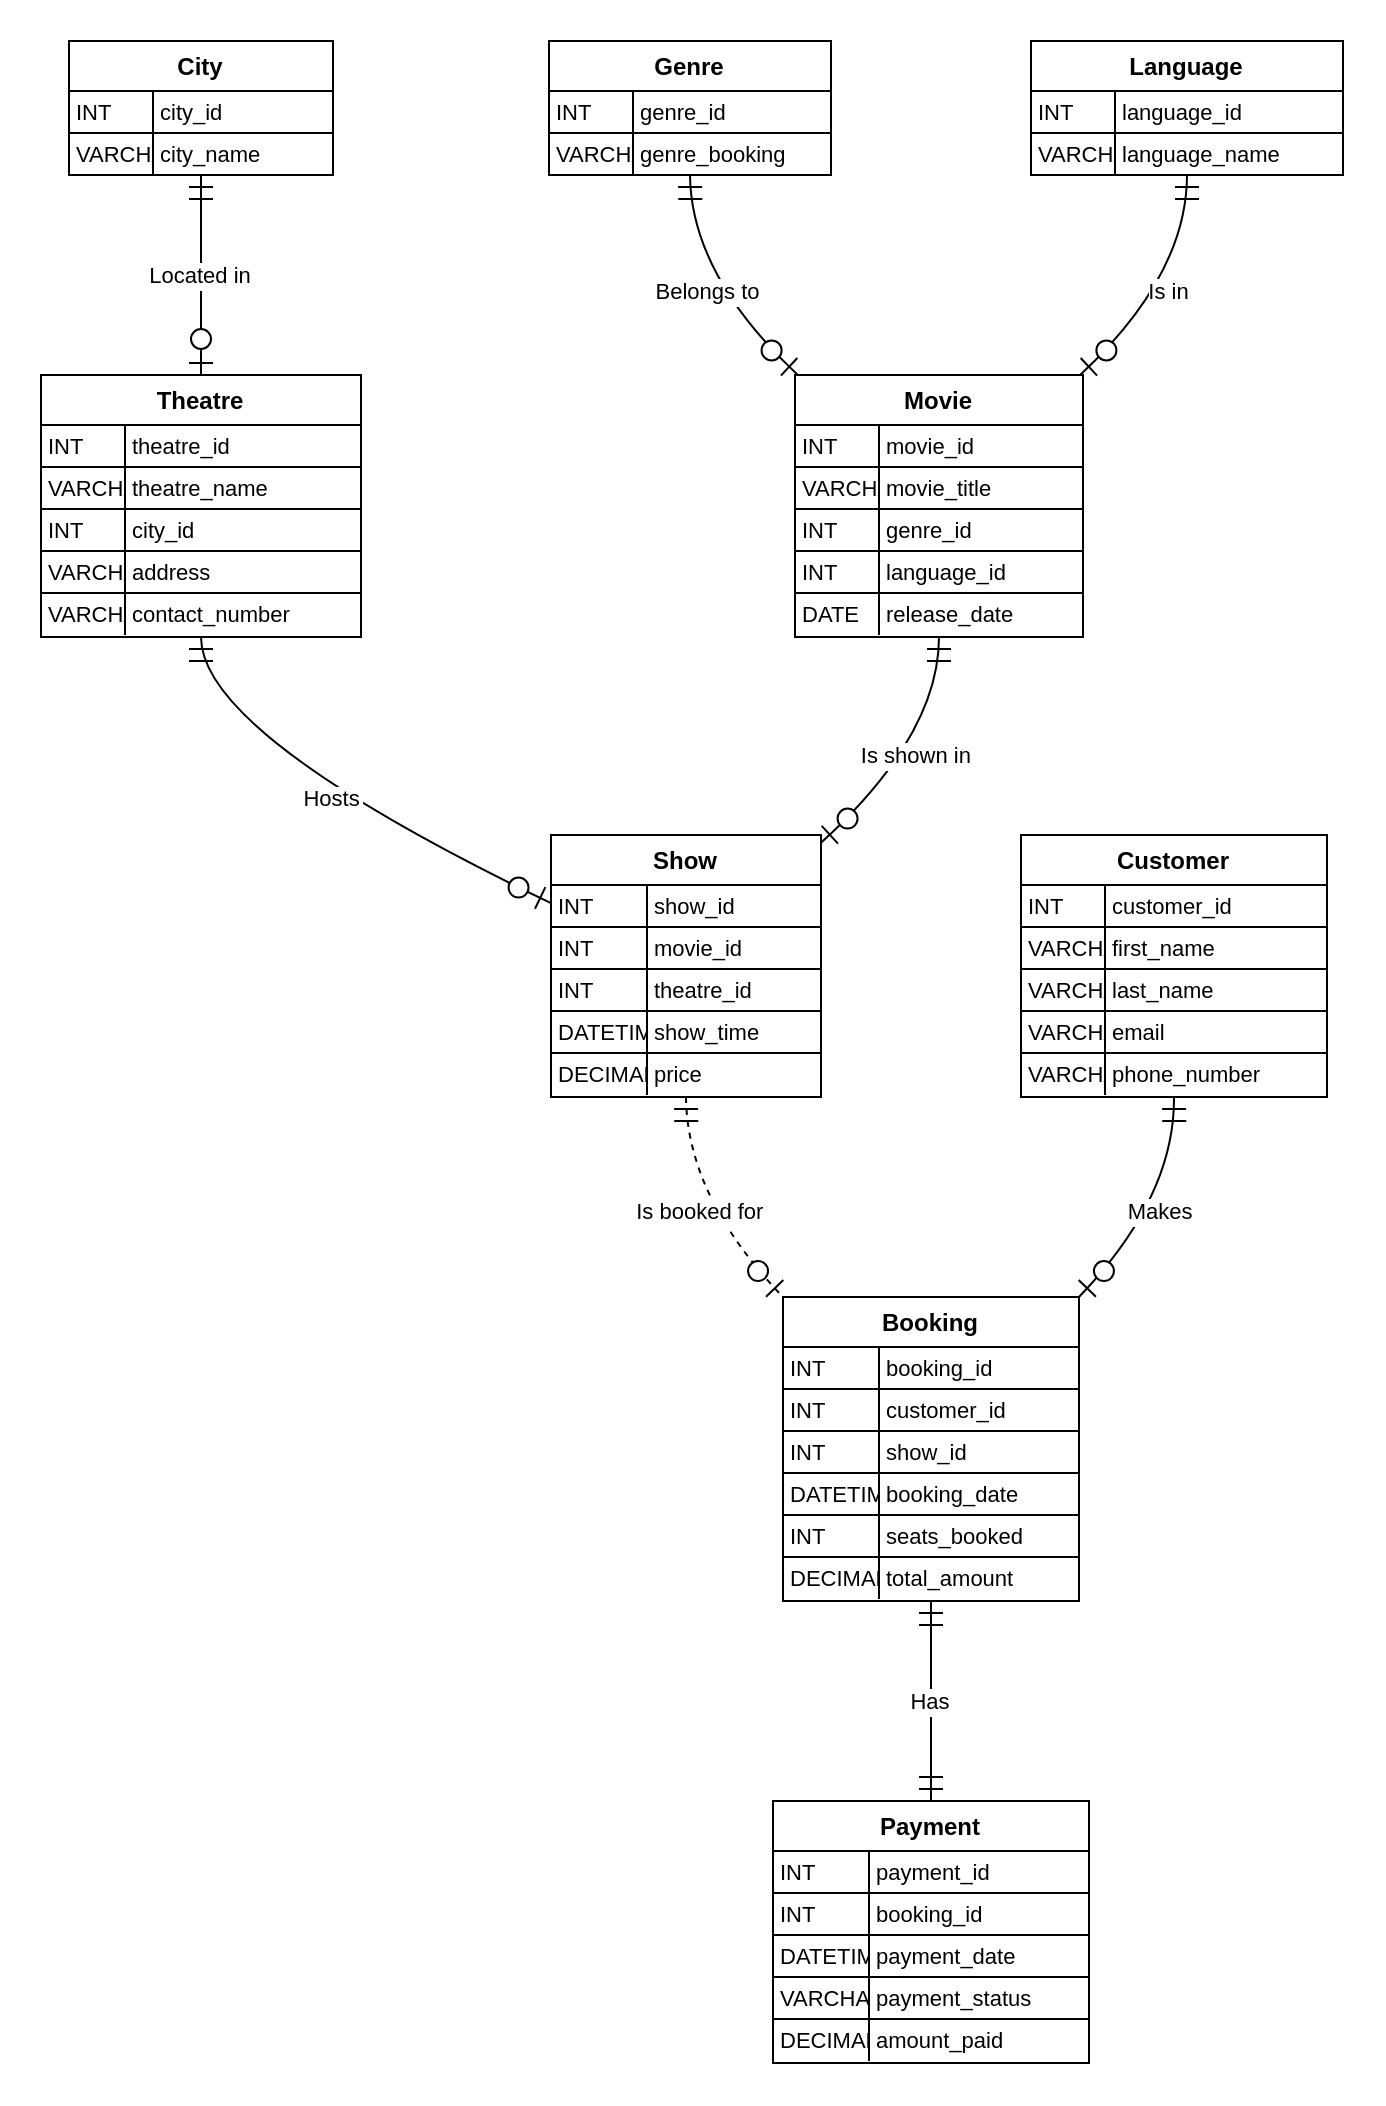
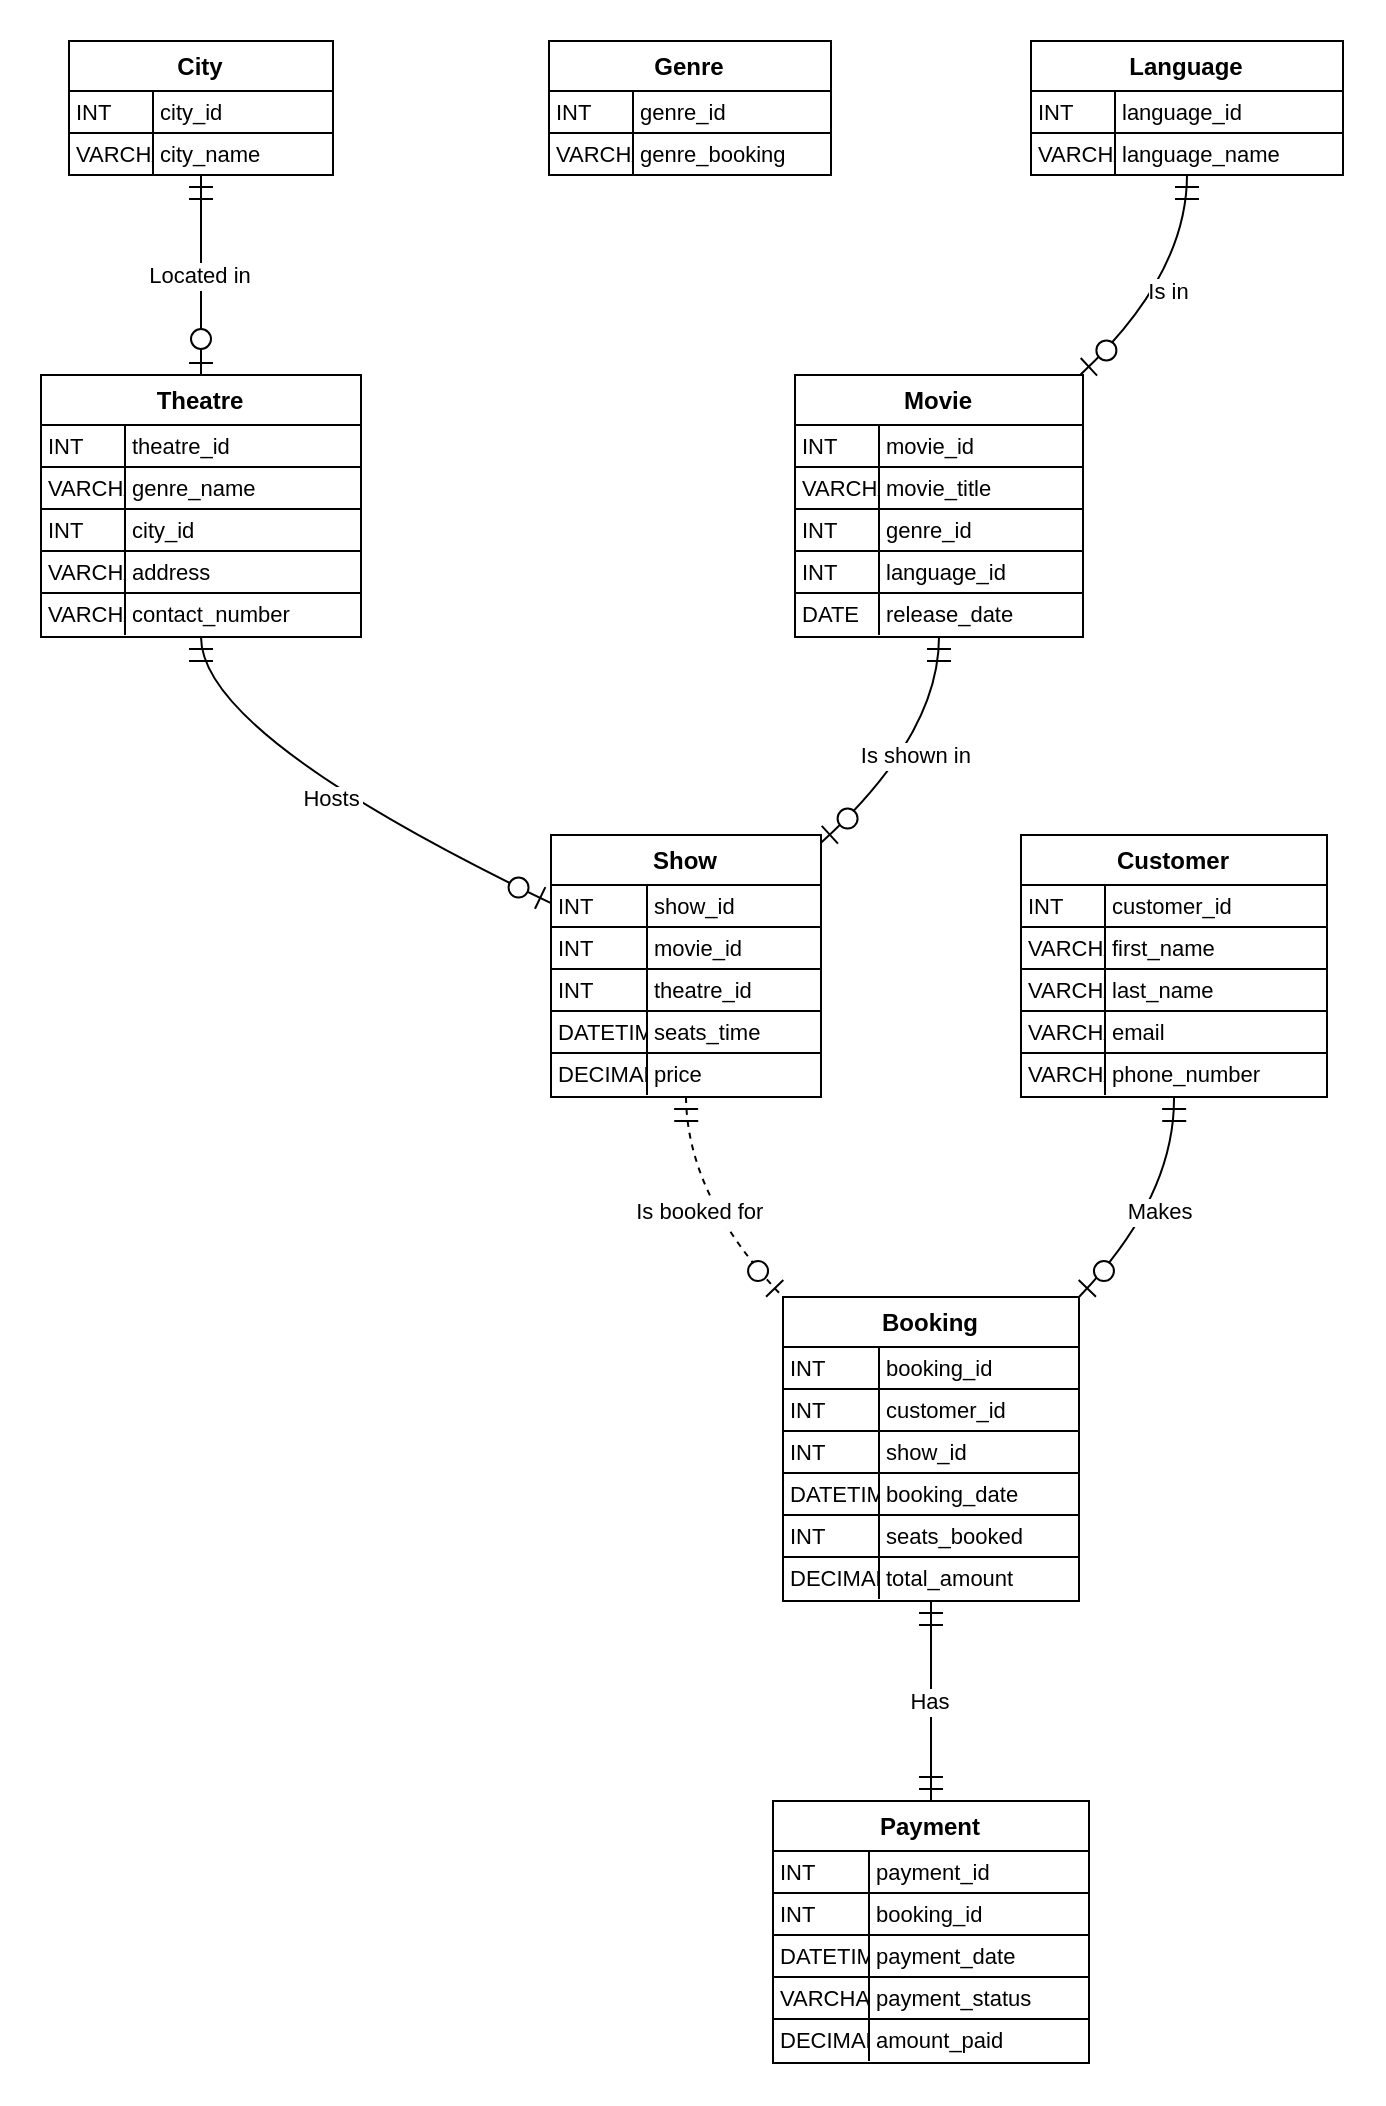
edge "Genre" -- "Movie": removed, label "Belongs to"
node "theatre_name": label "theatre_name" -> "genre_name"
node "show_time": label "show_time" -> "seats_time"
